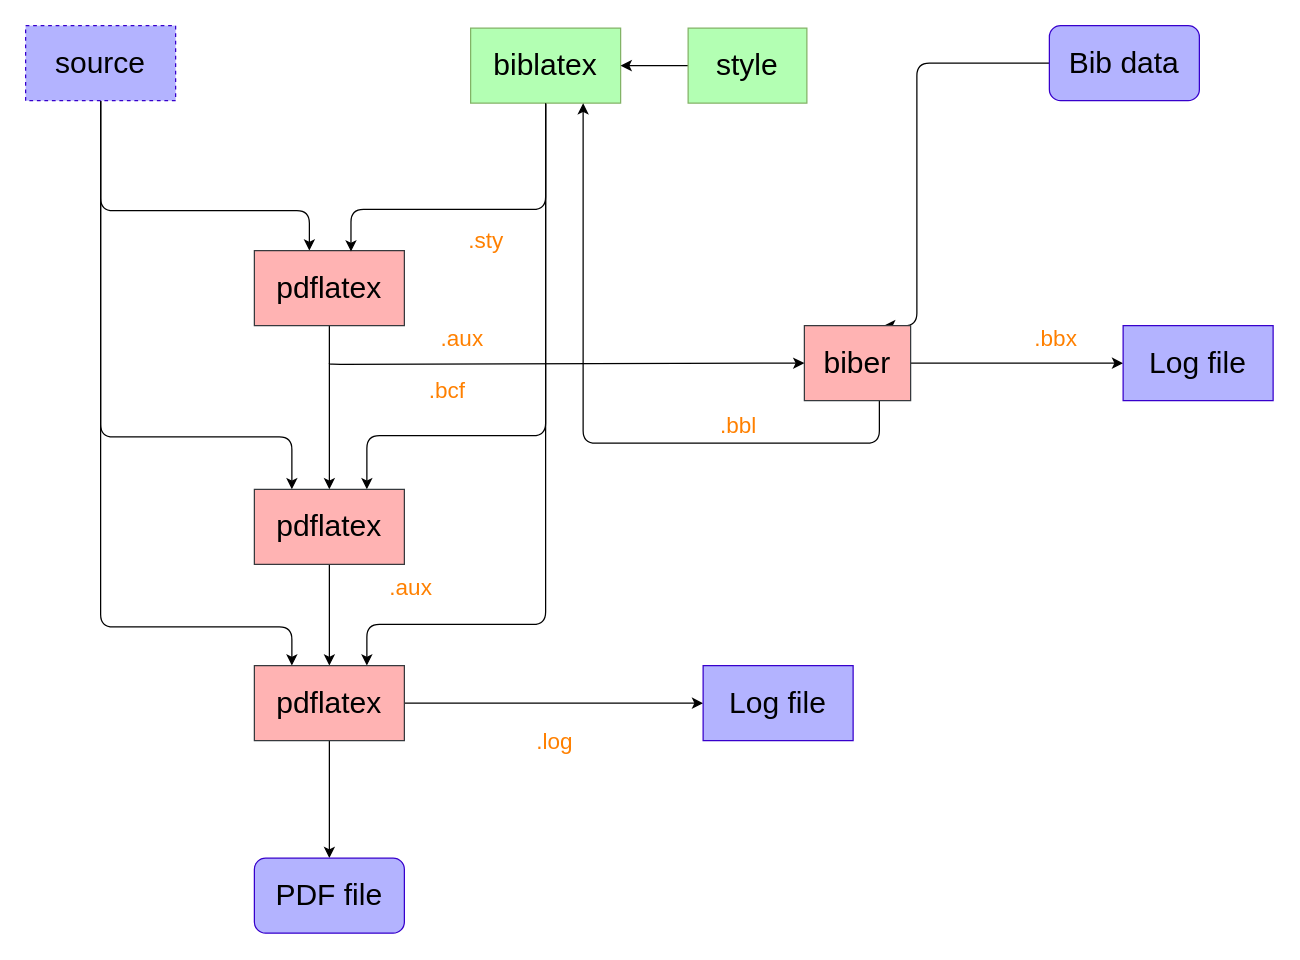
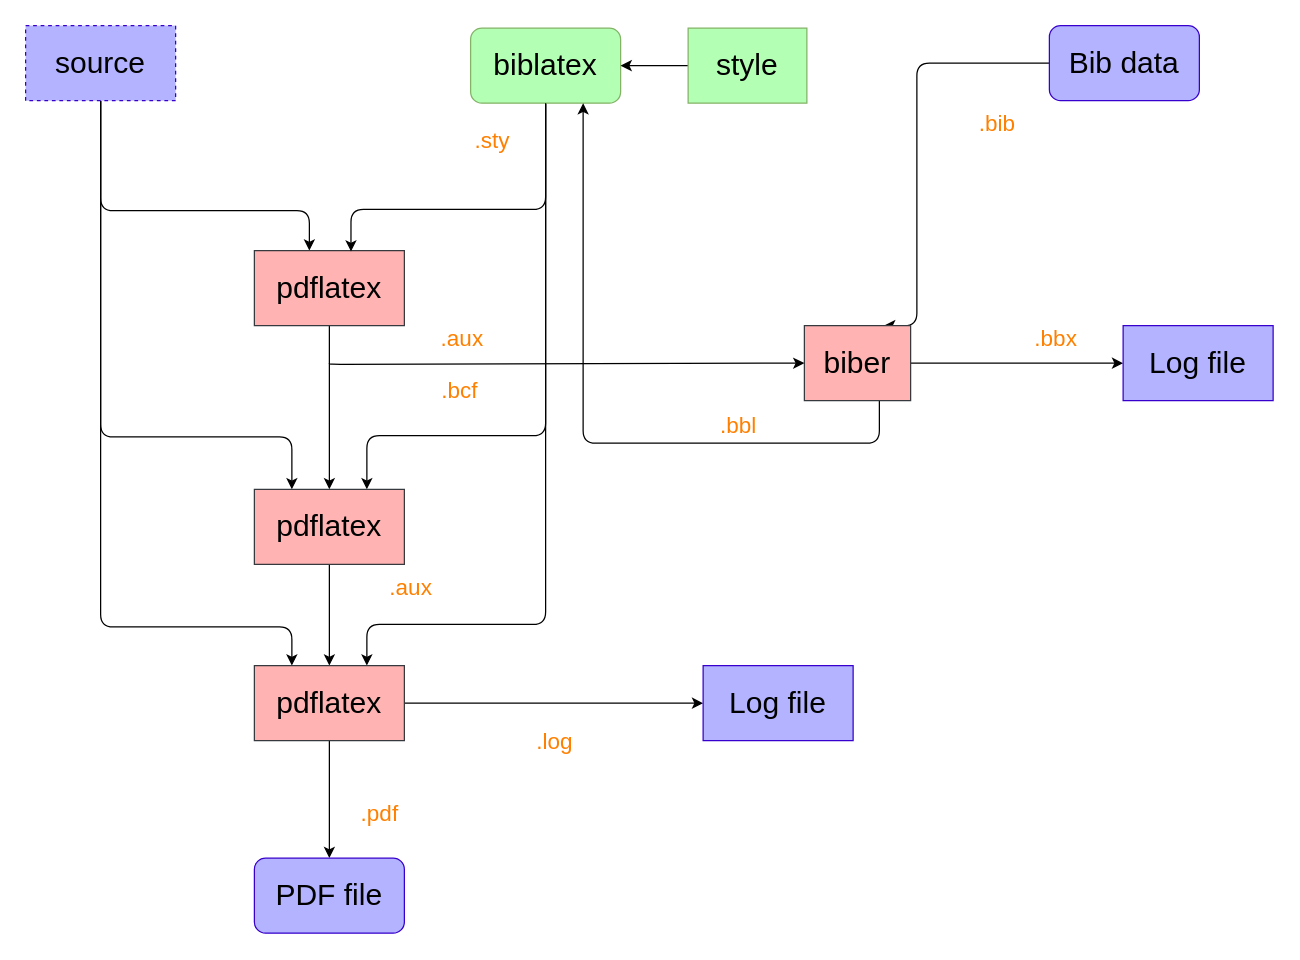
node "biblatex": shape rectangle -> rounded rectangle
node ".bib": added
node ".sty": moved (486, 241) -> (492, 141)
node ".bcf": moved (446, 391) -> (459, 391)
node ".pdf": added
